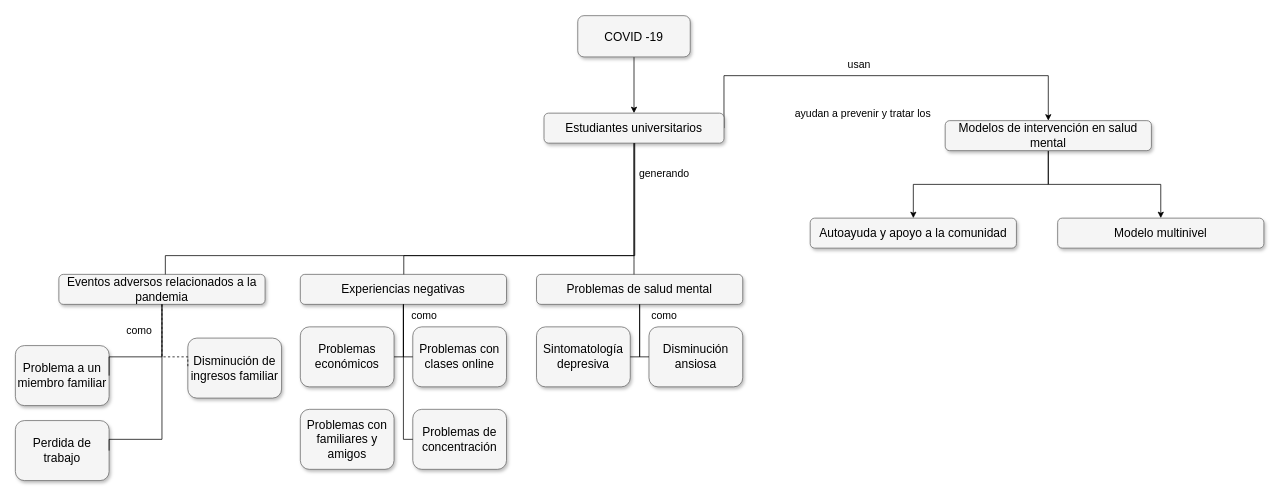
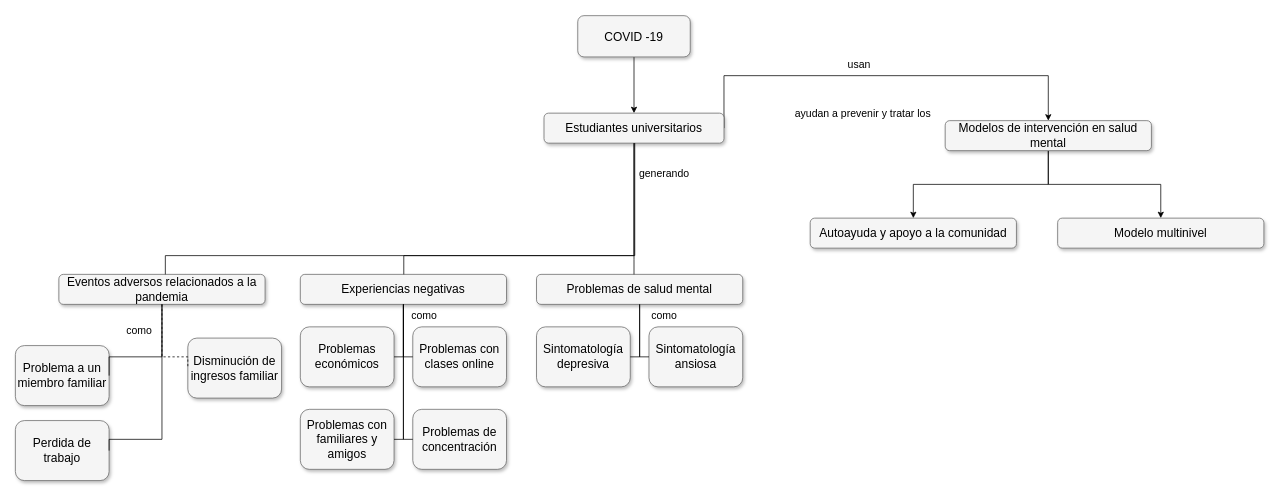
node "Disminución ansiosa": label "Disminución ansiosa" -> "Sintomatología ansiosa"
edge "Experiencias negativas" -- "Problemas con familiares y amigos": added
